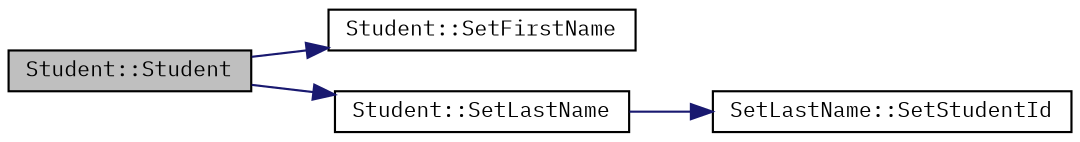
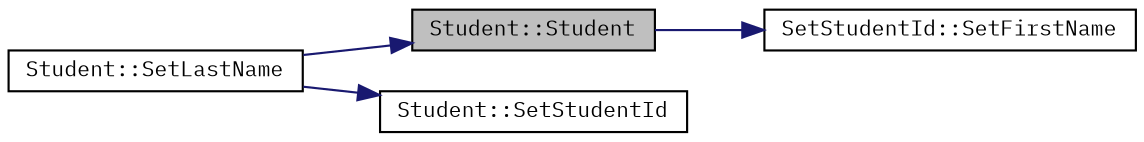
node "Student::SetFirstName": label "Student::SetFirstName" -> "SetStudentId::SetFirstName"
edge "Student::Student" -> "Student::SetLastName": reversed
node "SetLastName::SetStudentId": label "SetLastName::SetStudentId" -> "Student::SetStudentId"
